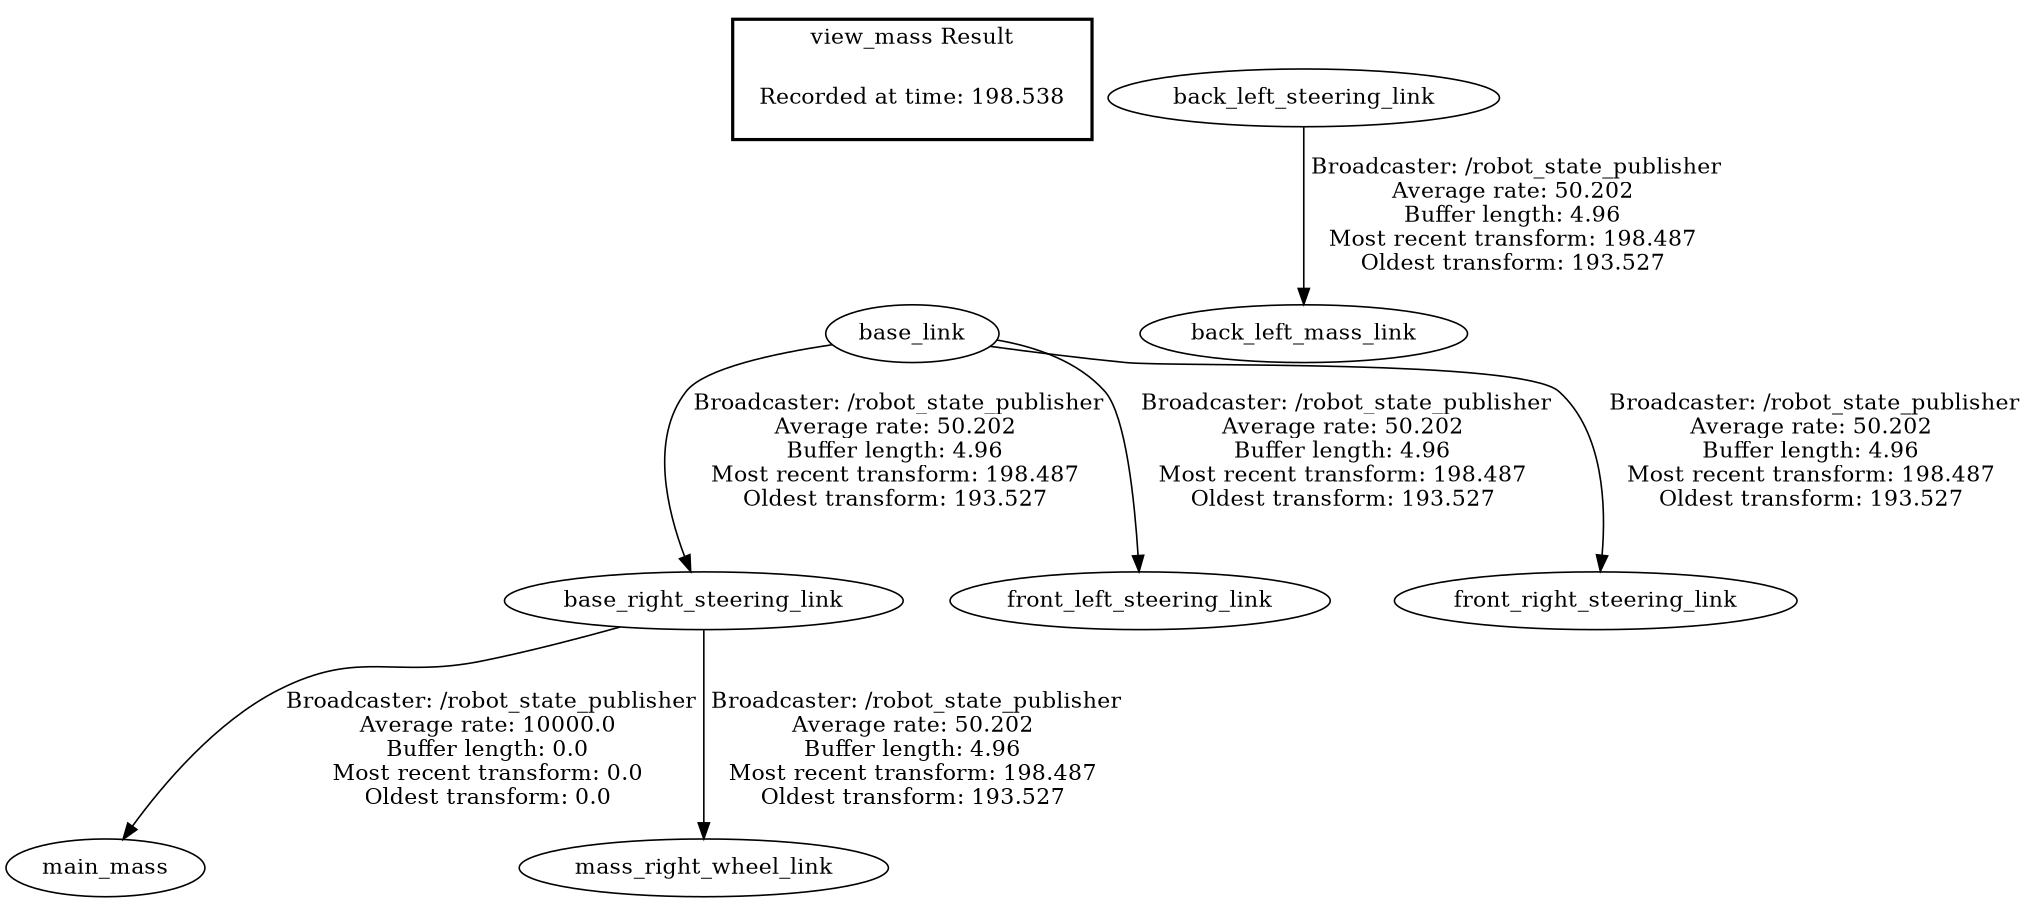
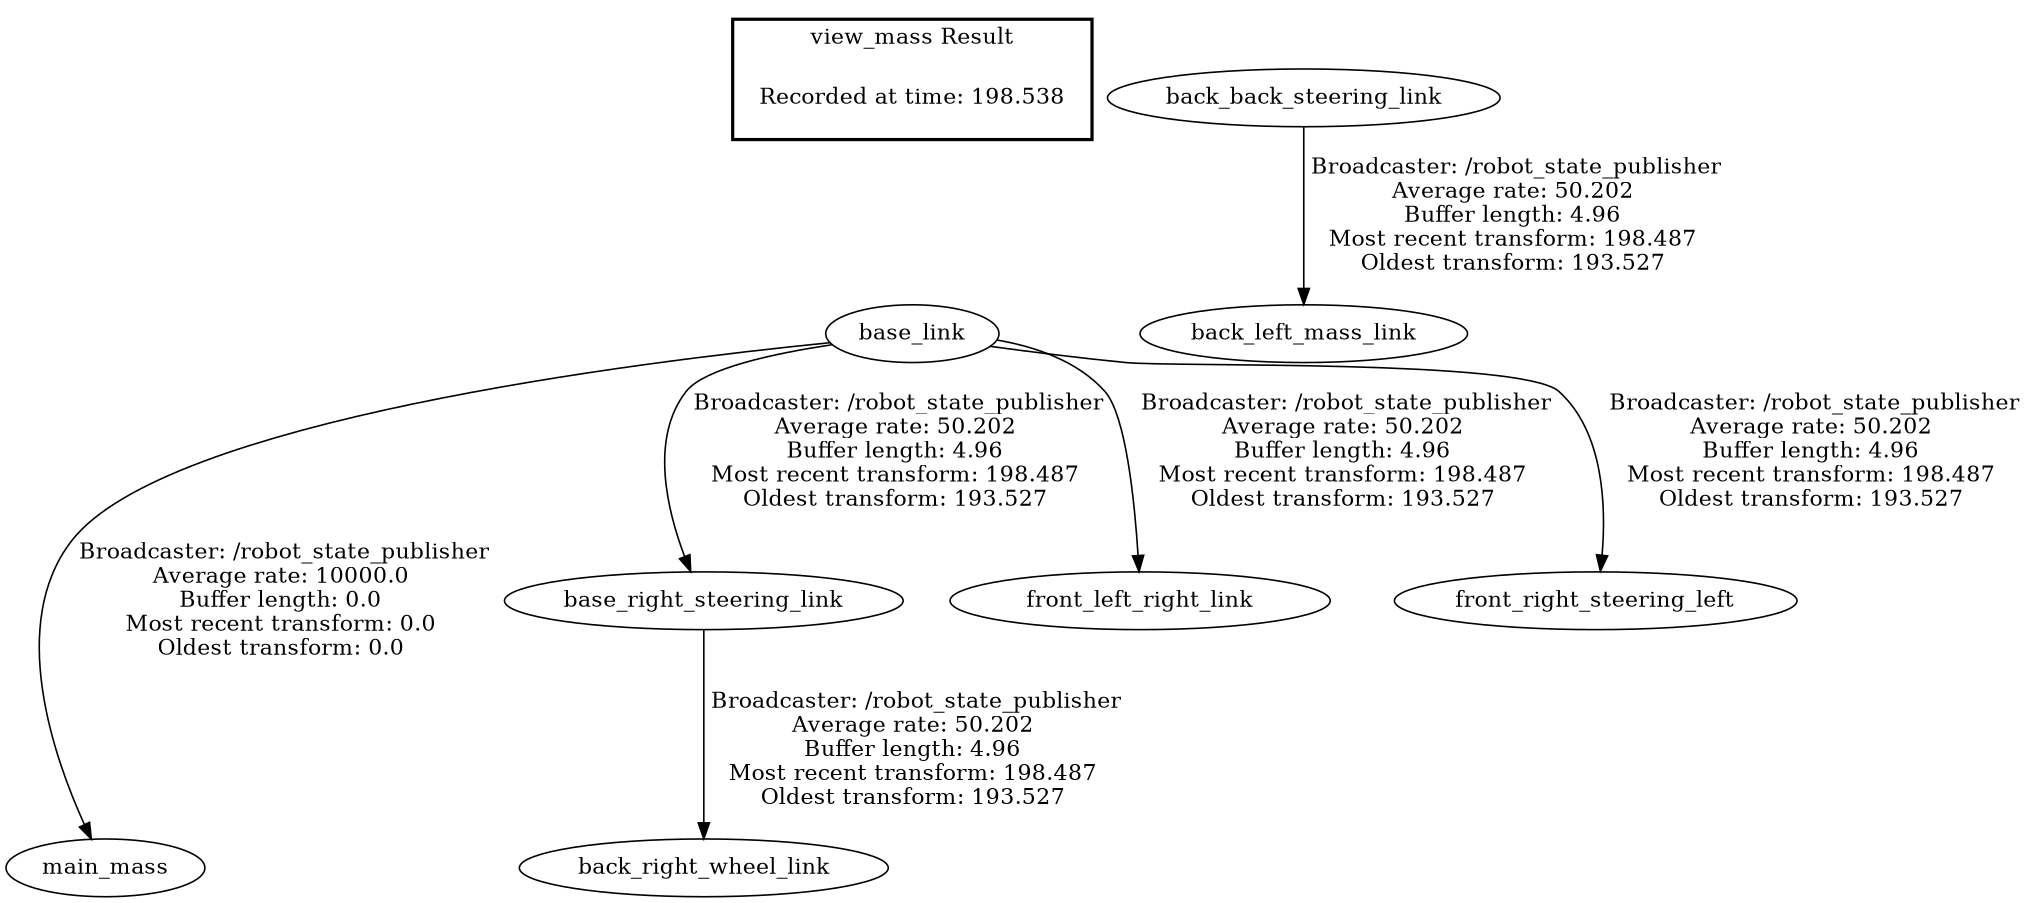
node "back_left_steering_link": label "back_left_steering_link" -> "back_back_steering_link"
node "front_left_steering_link": label "front_left_steering_link" -> "front_left_right_link"
node "front_right_steering_link": label "front_right_steering_link" -> "front_right_steering_left"
edge "base_right_steering_link" -> "main_mass": now "base_link" -> "main_mass"
node "mass_right_wheel_link": label "mass_right_wheel_link" -> "back_right_wheel_link"
